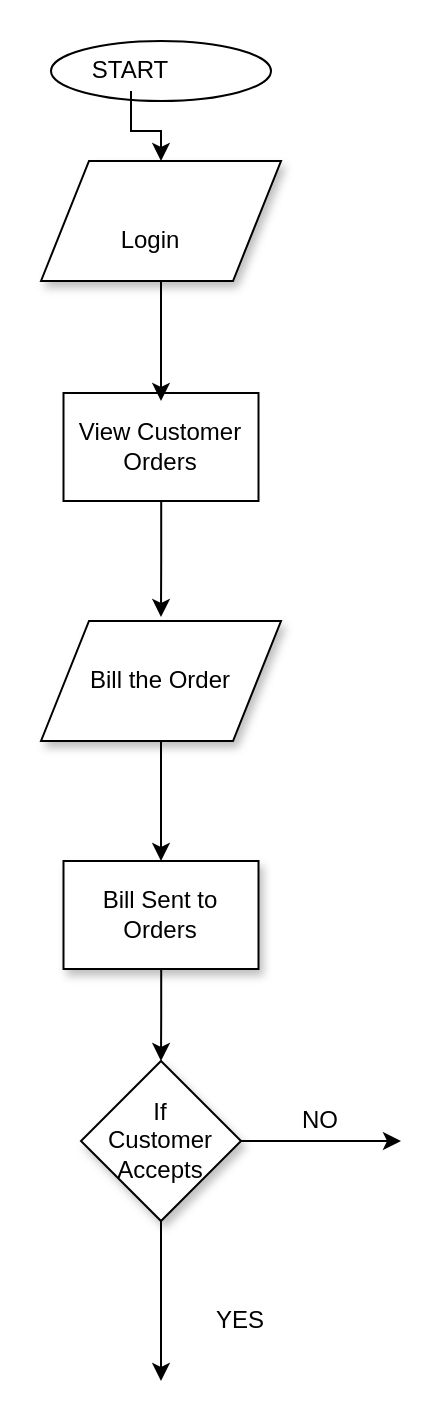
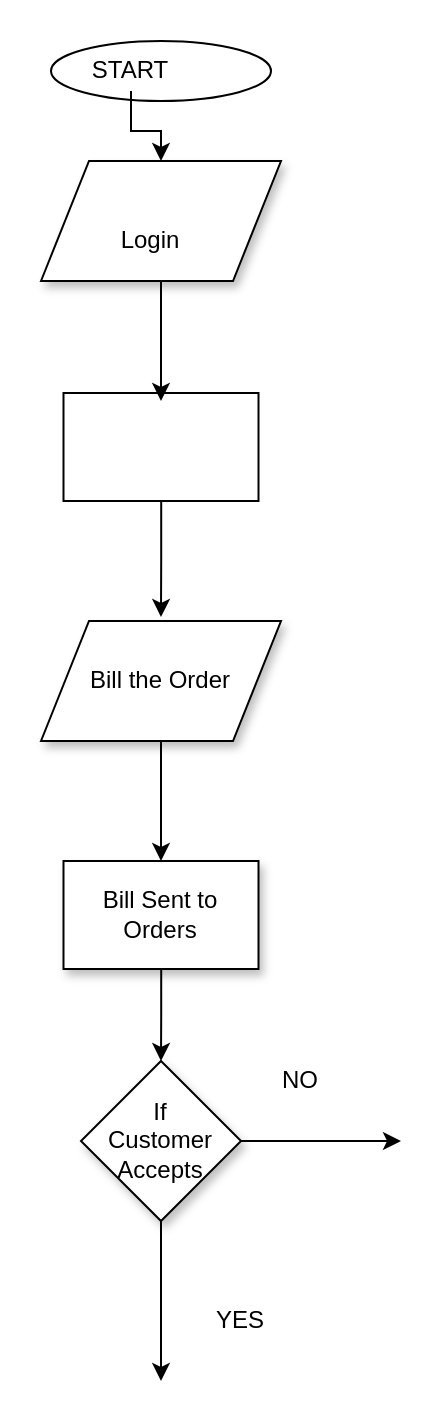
node "View Customer Orders": removed
node "NO": moved (321, 1121) -> (301, 1081)
